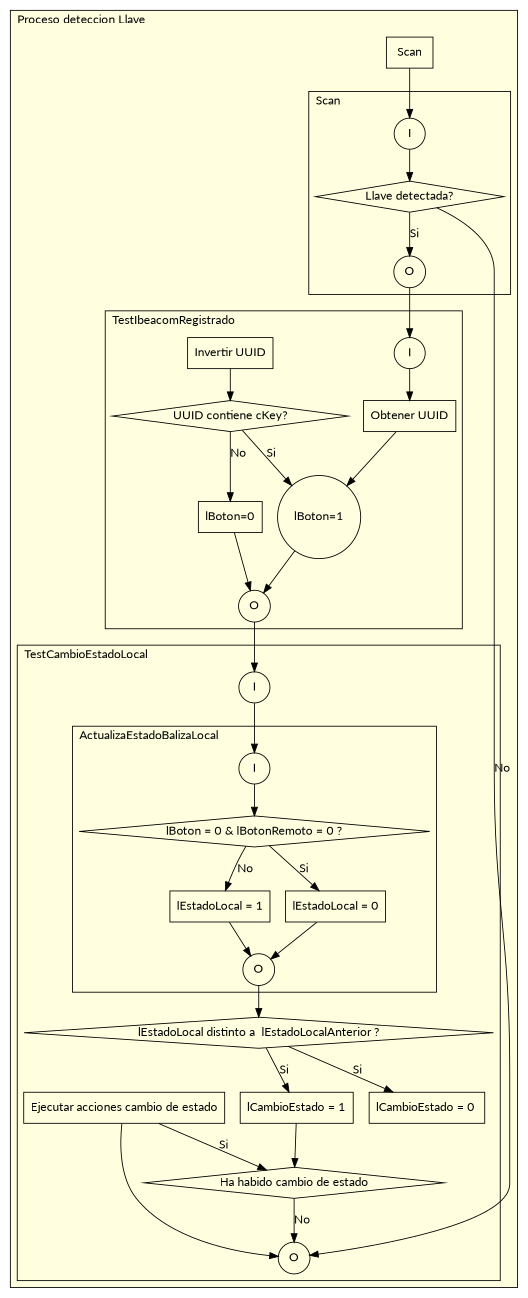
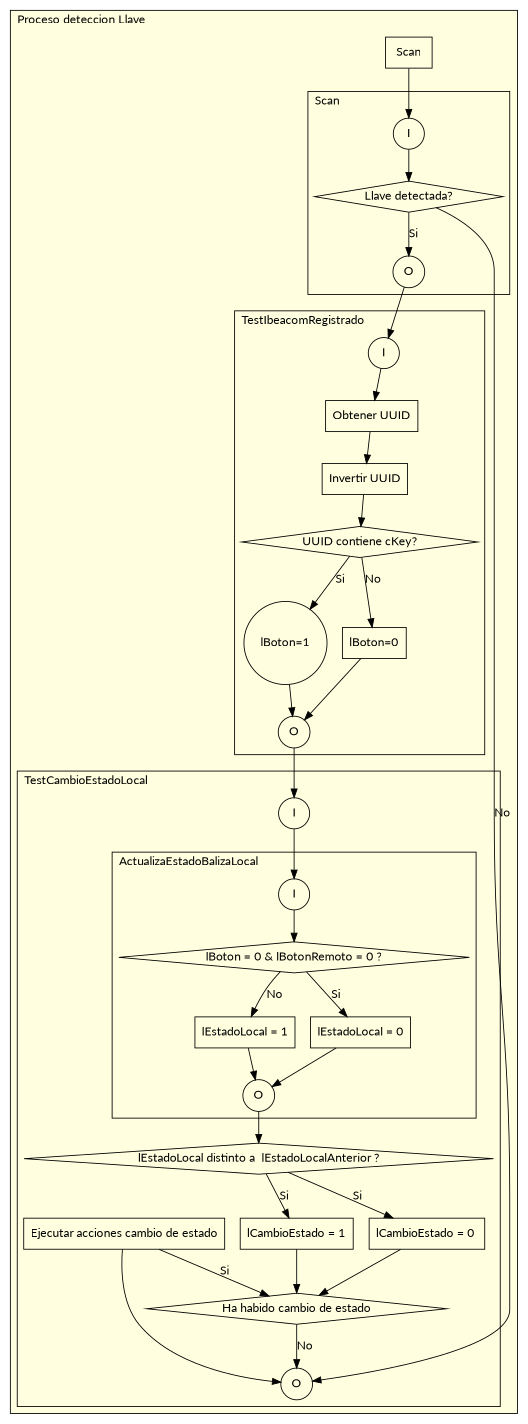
edge "Obtener UUID" -> "lBoton=1": now "Obtener UUID" -> "Invertir UUID"
edge "lCambioEstado = 0" -> "Ha habido cambio de estado": added
